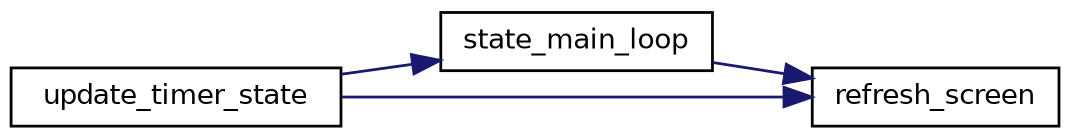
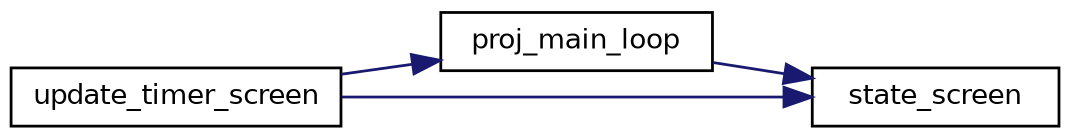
node "state_main_loop": label "state_main_loop" -> "proj_main_loop"
node "update_timer_state": label "update_timer_state" -> "update_timer_screen"
node "refresh_screen": label "refresh_screen" -> "state_screen"
